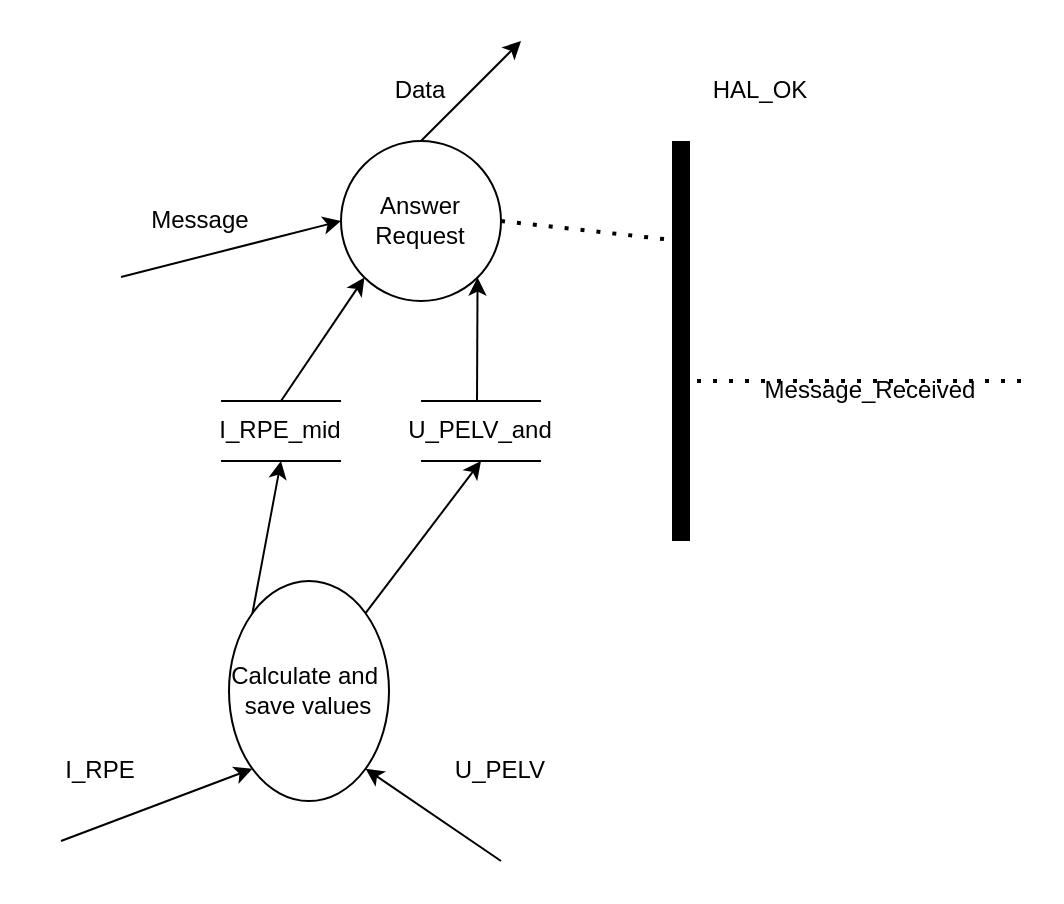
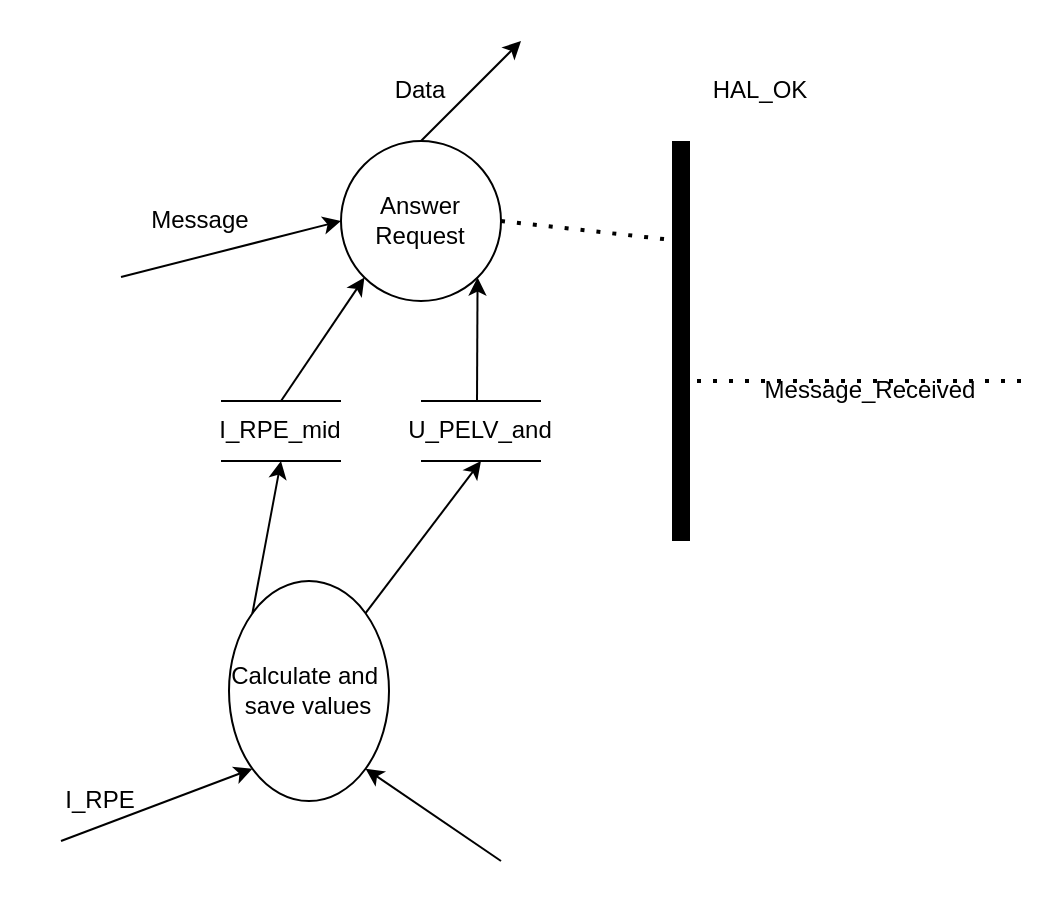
node "I_RPE": moved (101, 771) -> (101, 801)
node "U_PELV": removed
